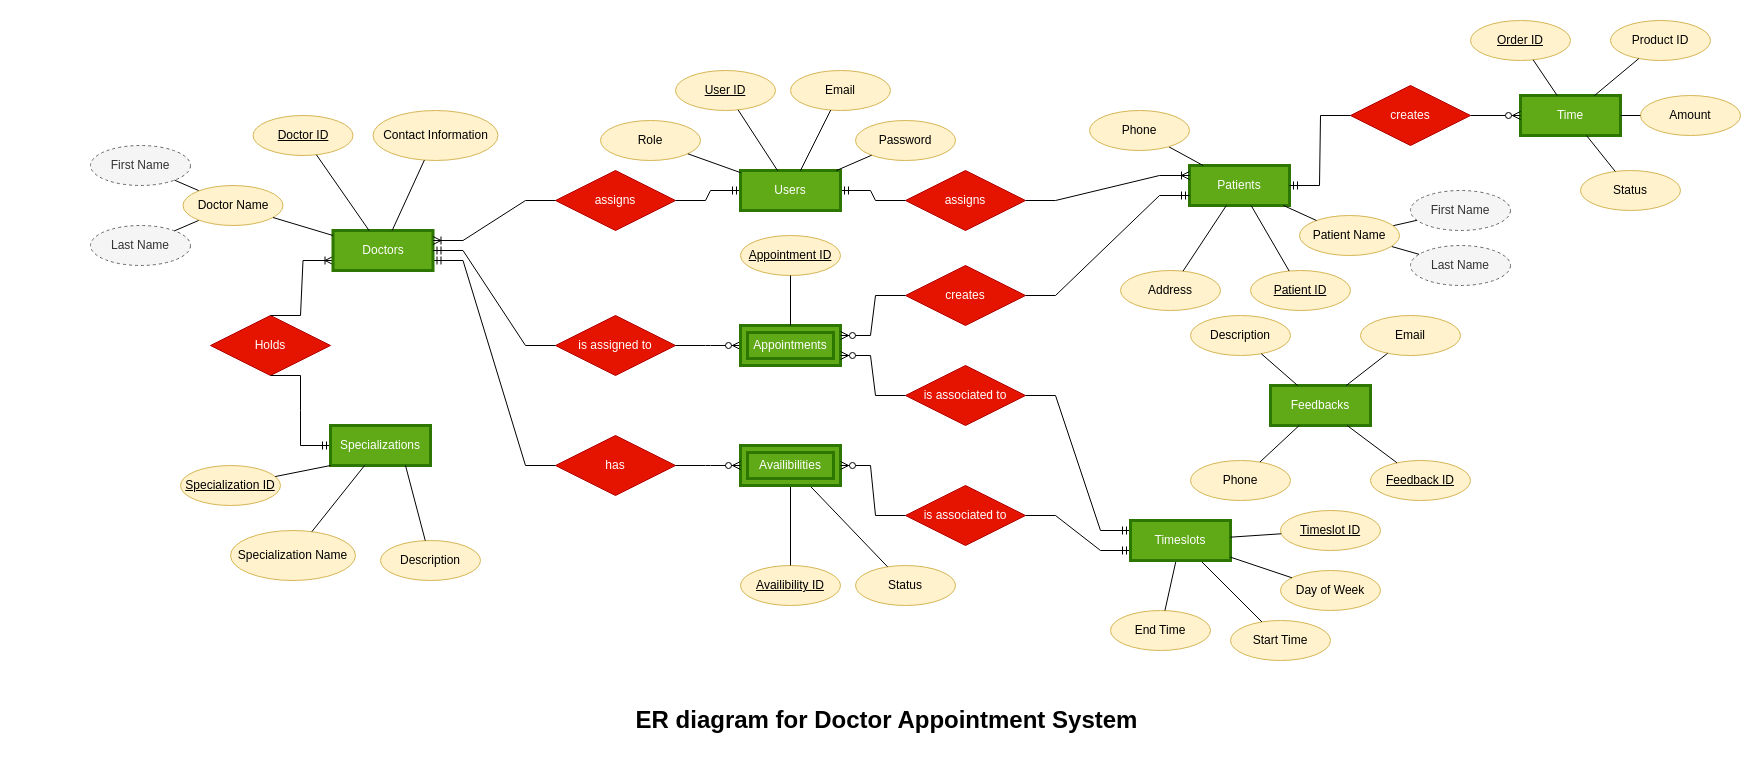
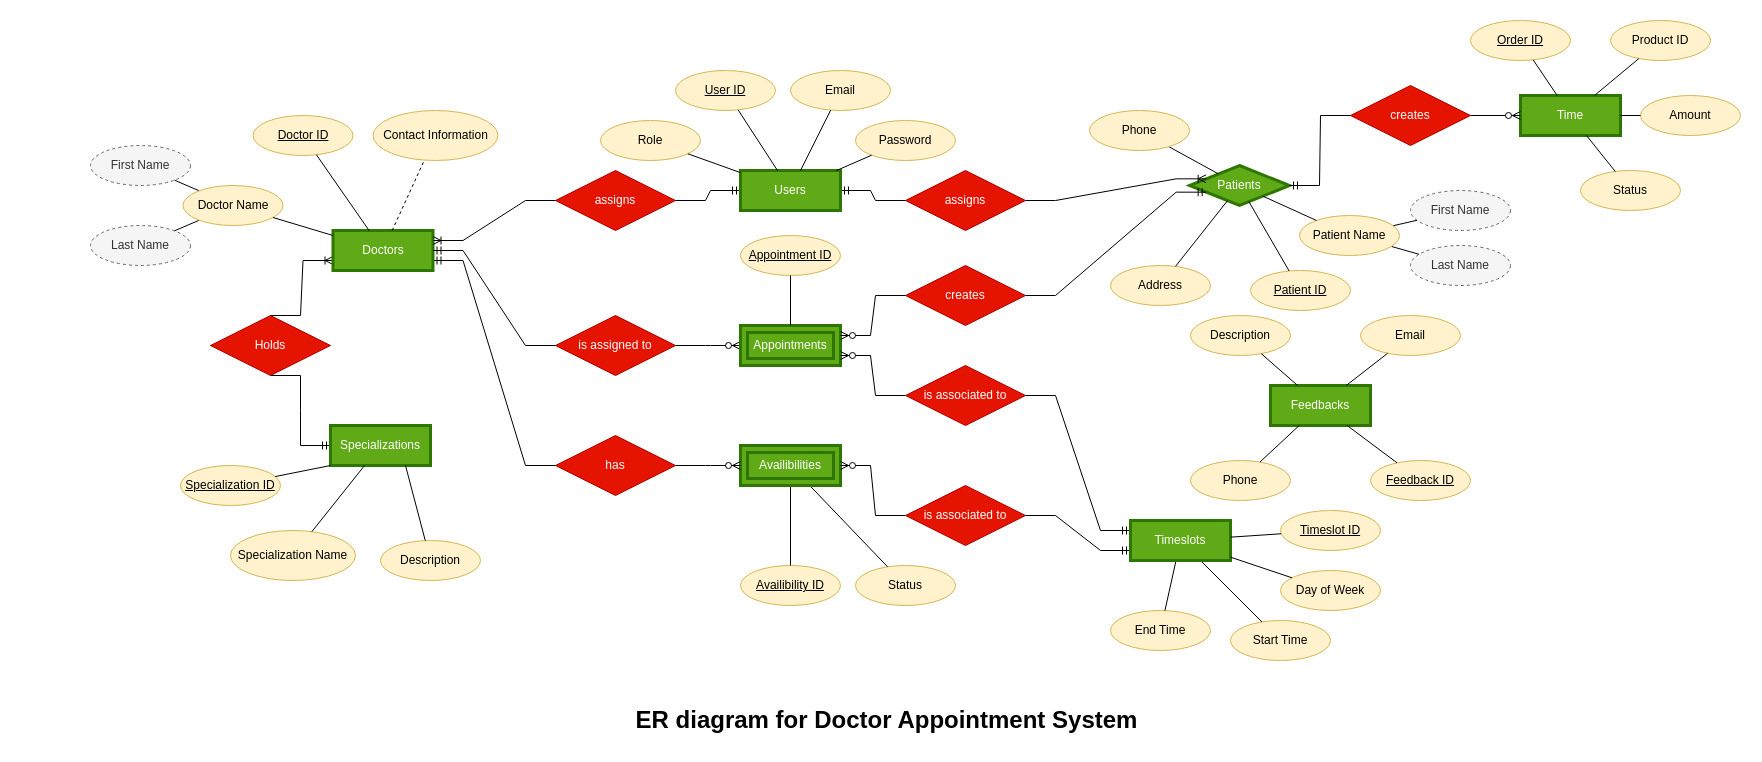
node "Patients": shape rectangle -> diamond
edge "Contact Information" -- "Doctors": style solid -> dashed
node "Address": moved (1171, 291) -> (1161, 286)
